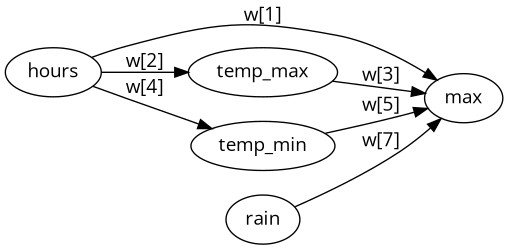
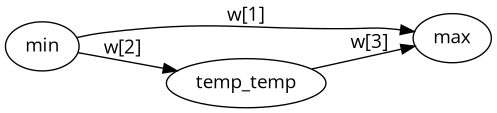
node "hours": label "hours" -> "min"
node "temp_max": label "temp_max" -> "temp_temp"
node "temp_min": removed
node "rain": removed
